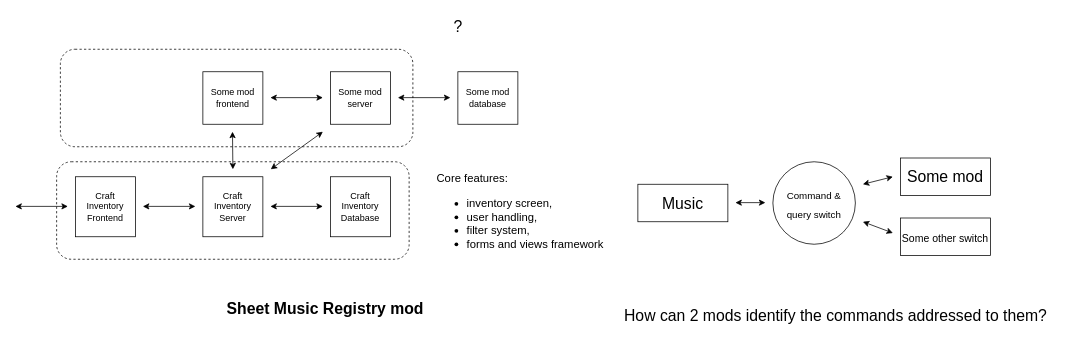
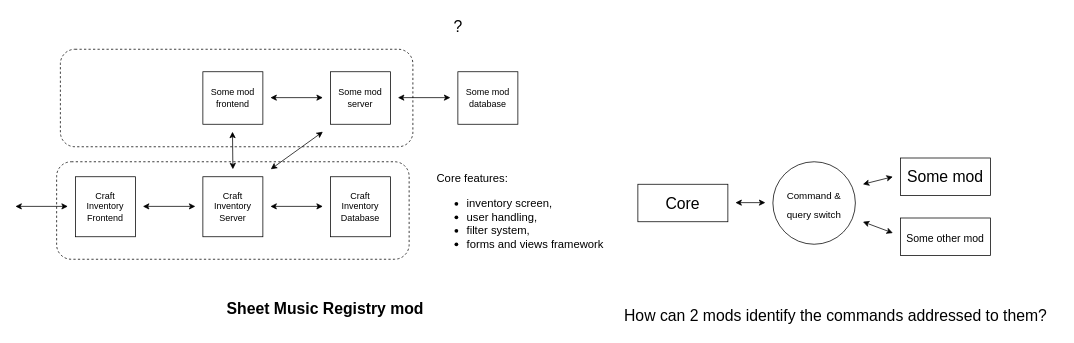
node "Music": label "Music" -> "Core"
node "Some other switch": label "Some other switch" -> "Some other mod"
